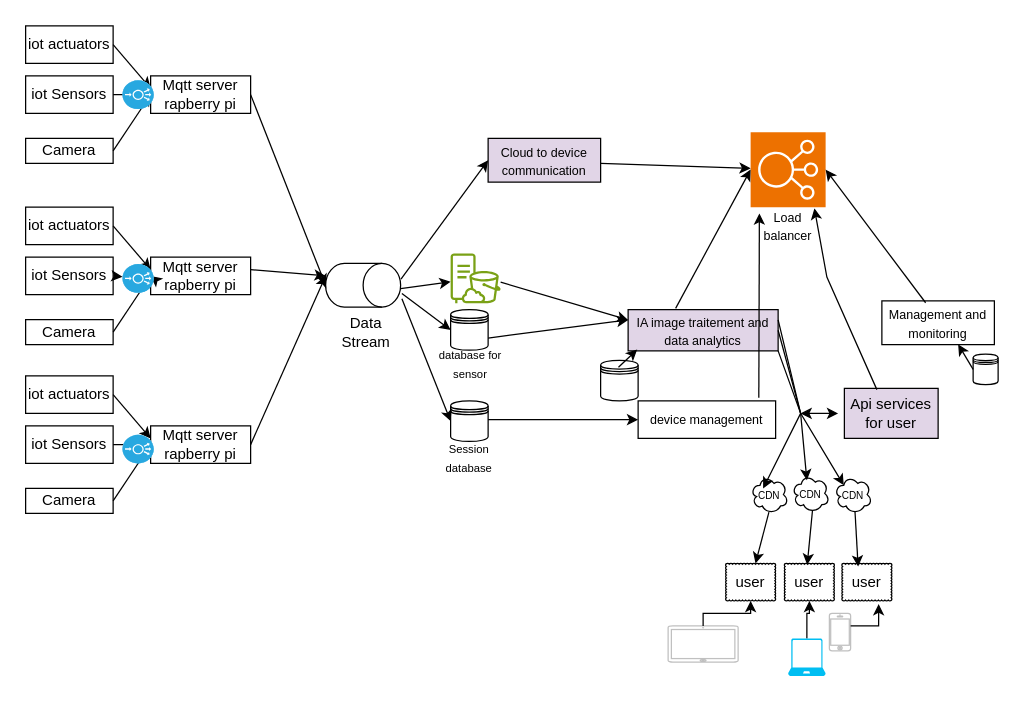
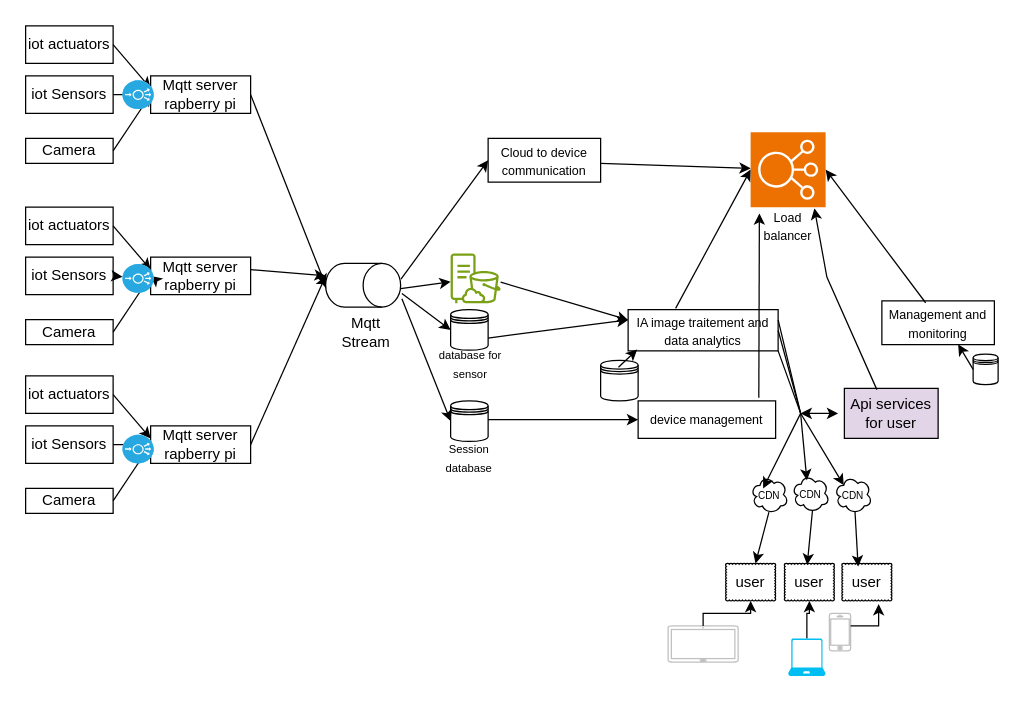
node "Cloud to device communication": fillcolor #e1d5e7 -> #ffffff
node "IA image traitement and data analytics": fillcolor #e1d5e7 -> #ffffff
node "Data Stream": label "Data Stream" -> "Mqtt Stream"
